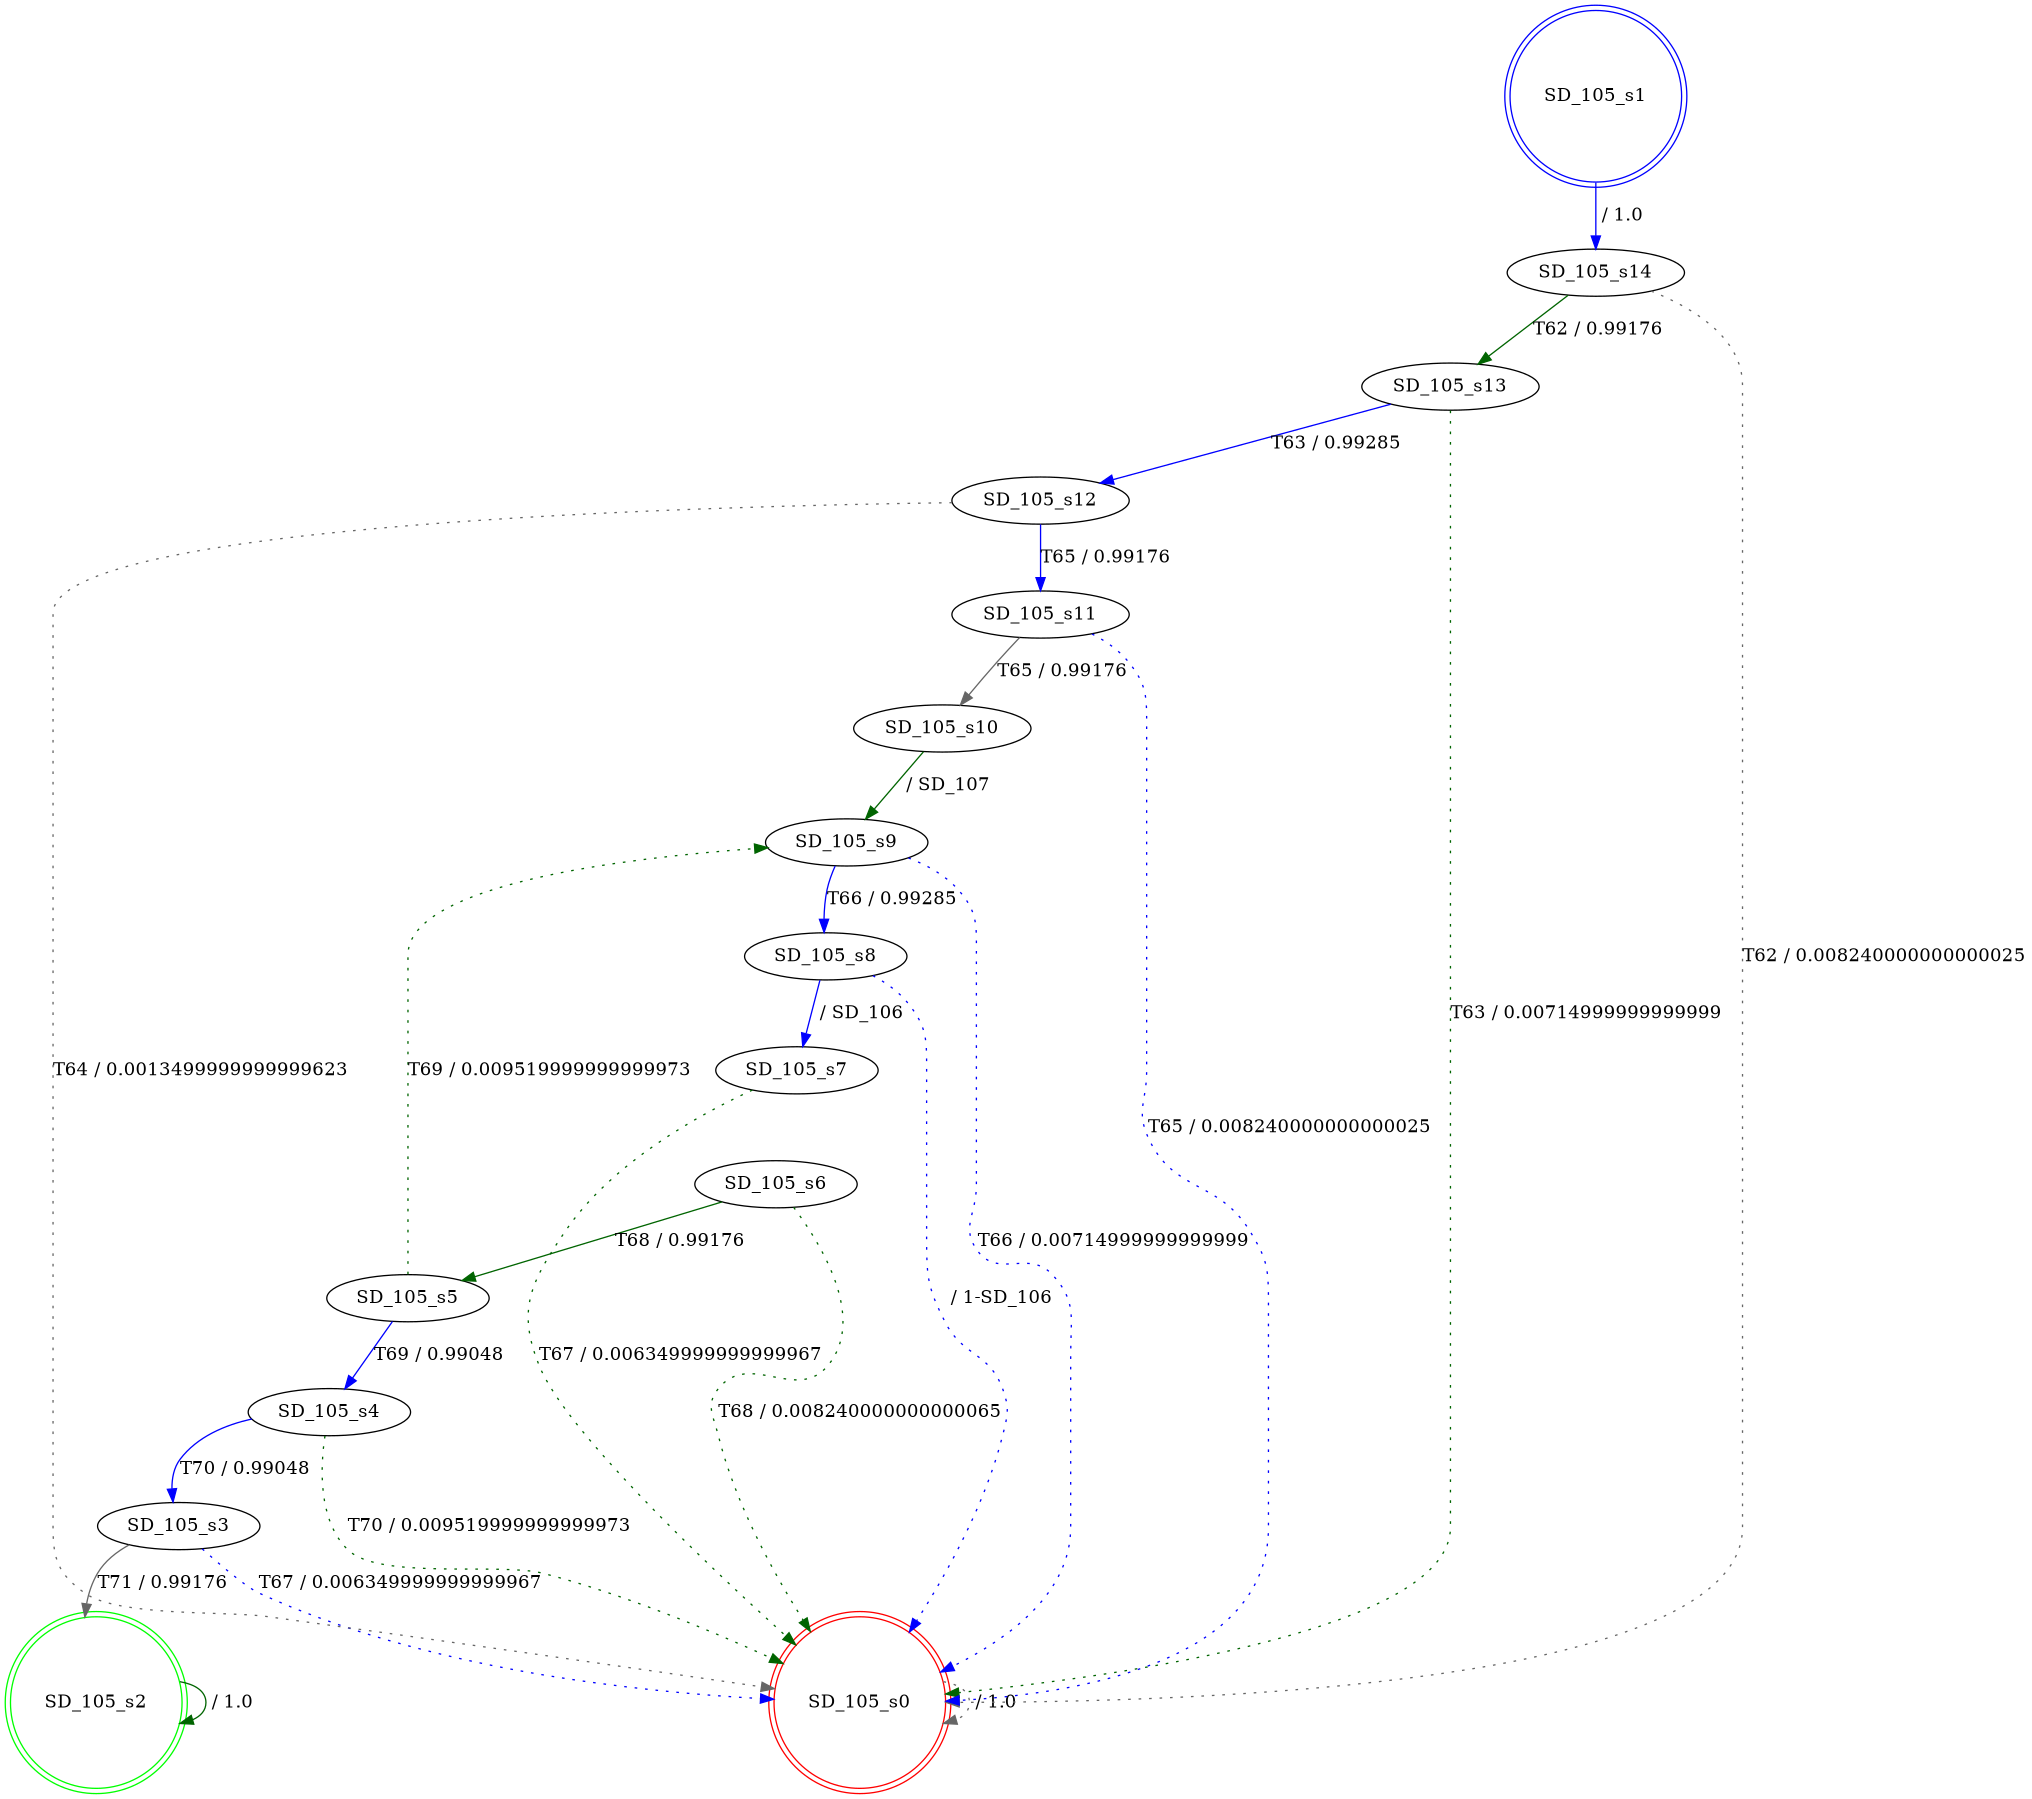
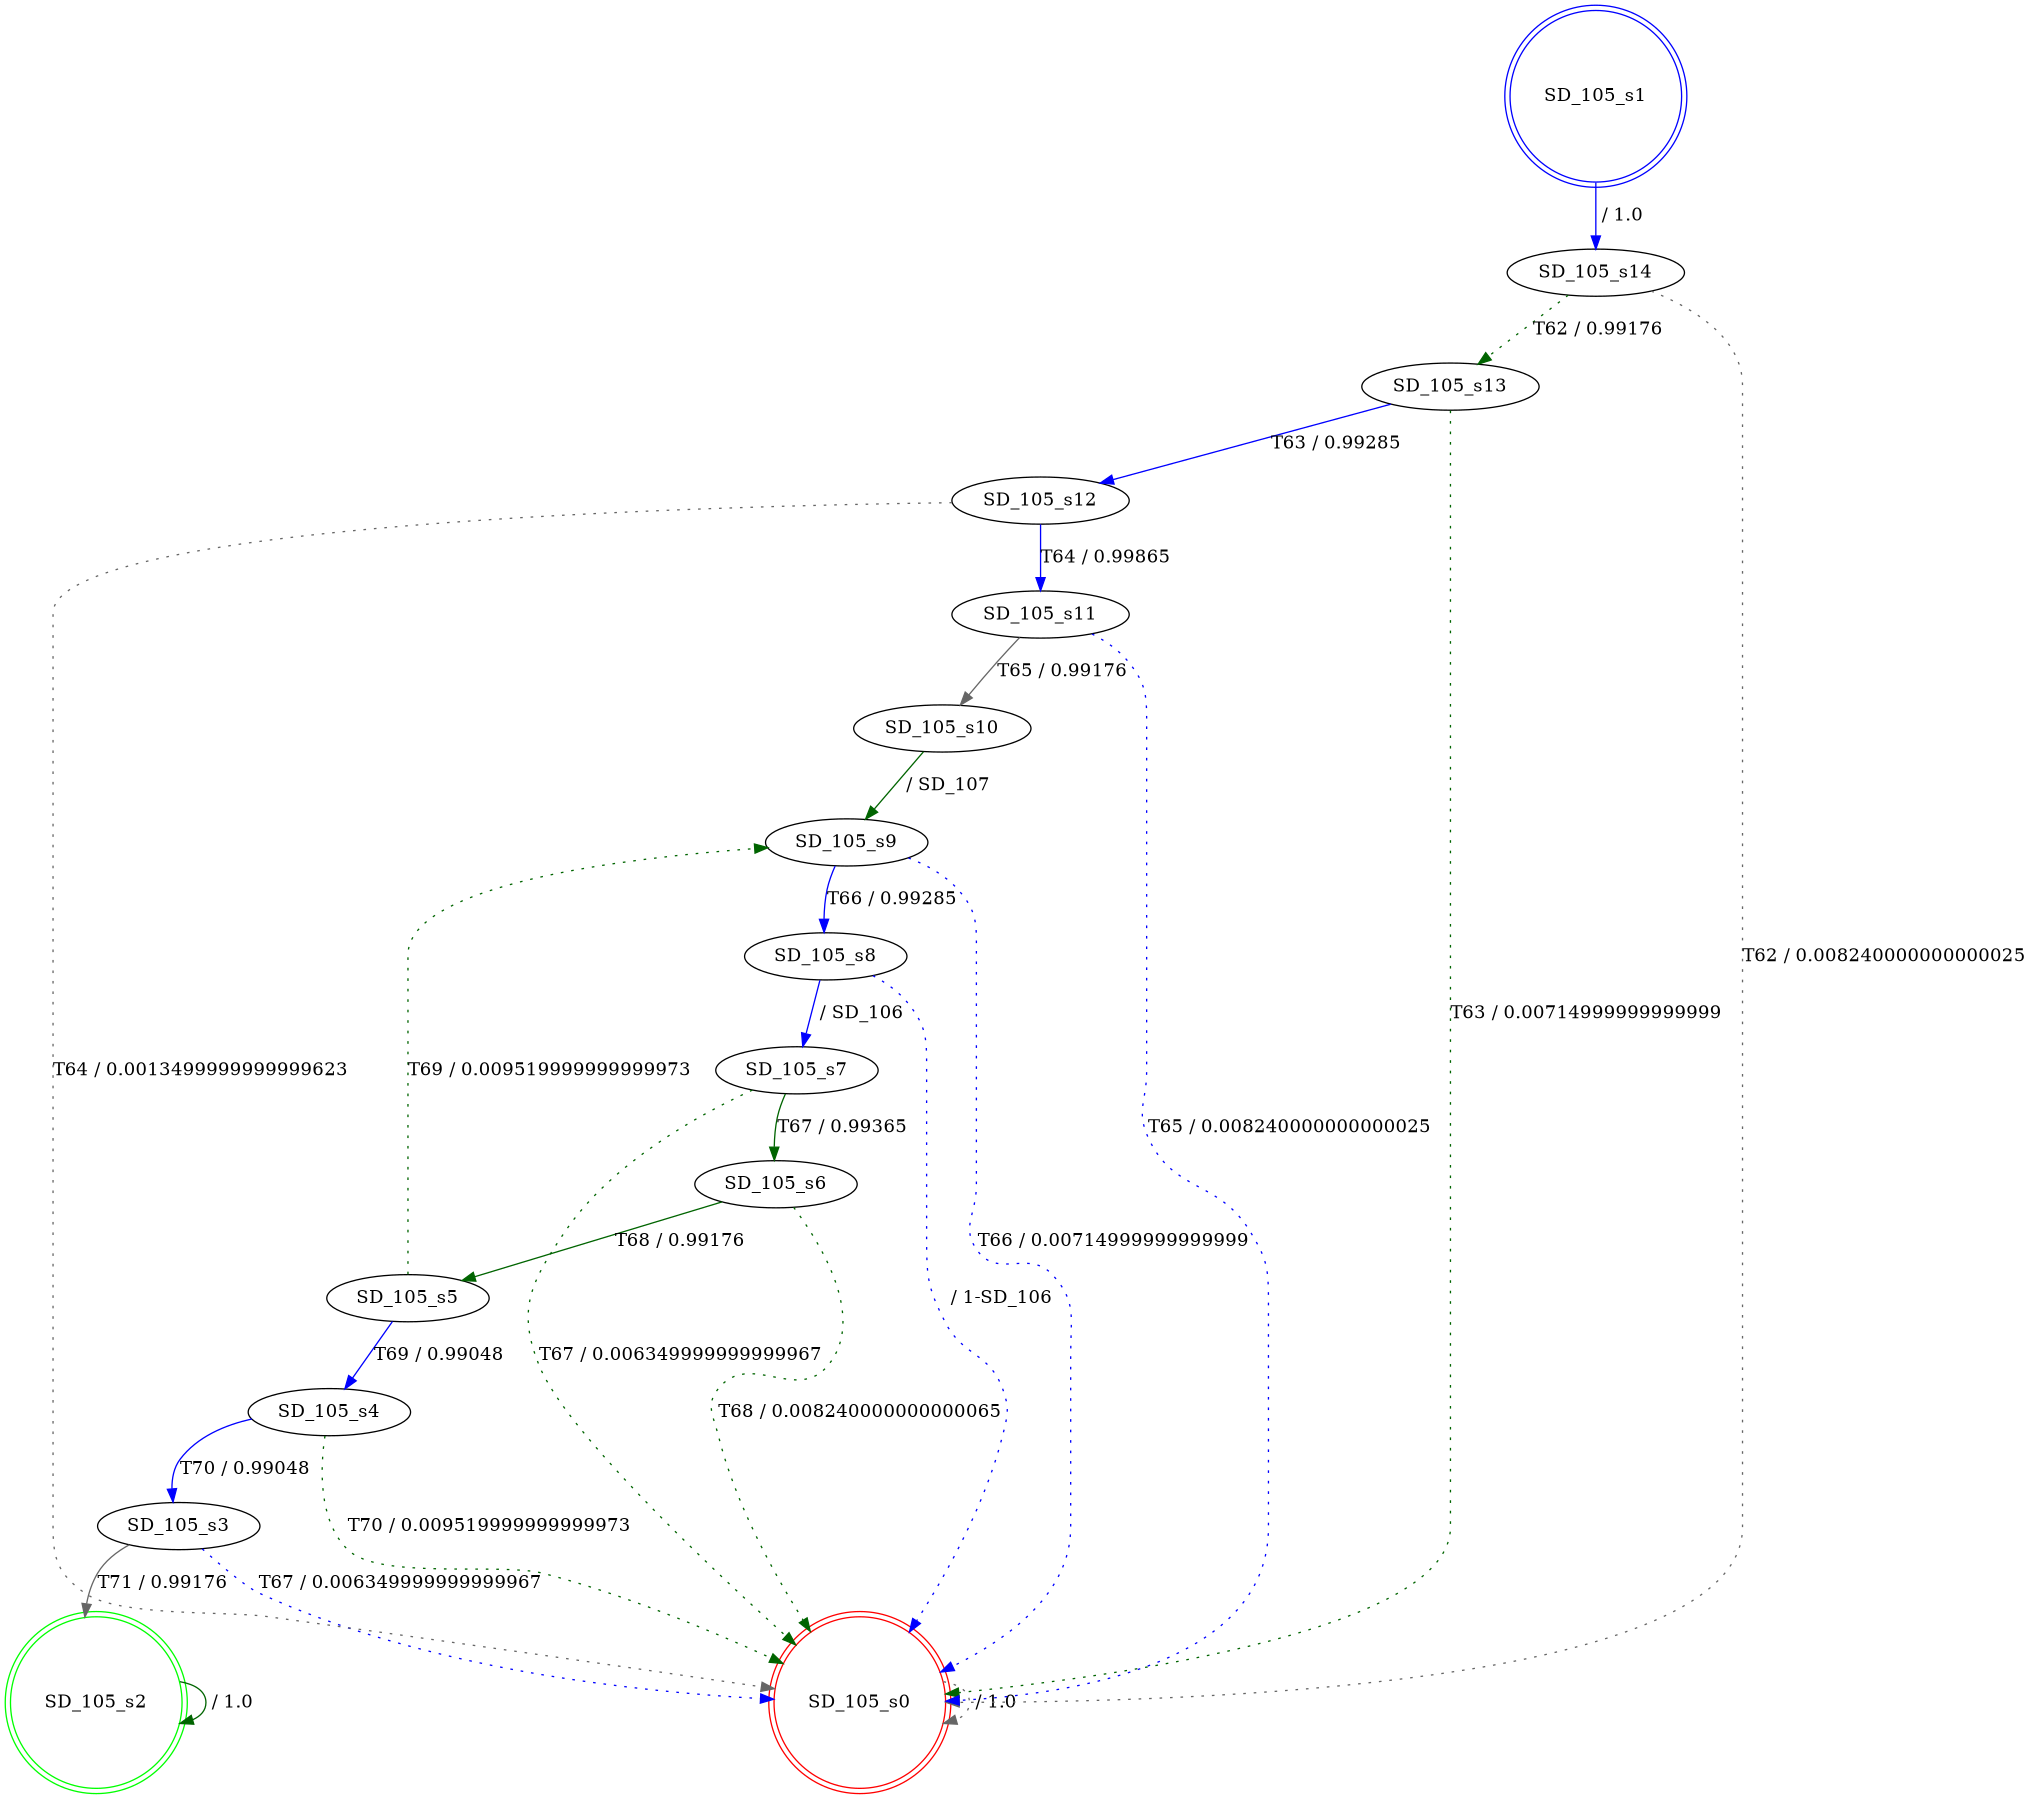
edge "SD_105_s14" -> "SD_105_s13": style solid -> dotted
edge "SD_105_s12" -> "SD_105_s11": label "T65 / 0.99176" -> "T64 / 0.99865"
edge "SD_105_s7" -> "SD_105_s6": added, label "T67 / 0.99365"
